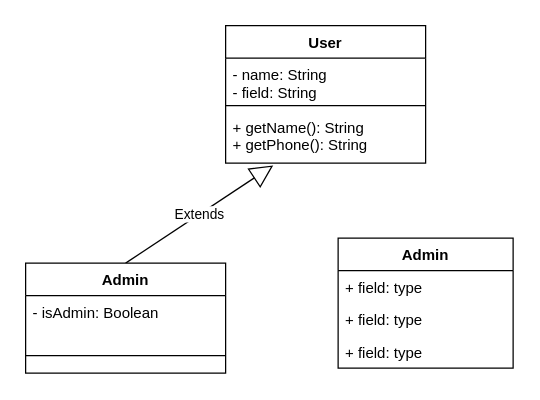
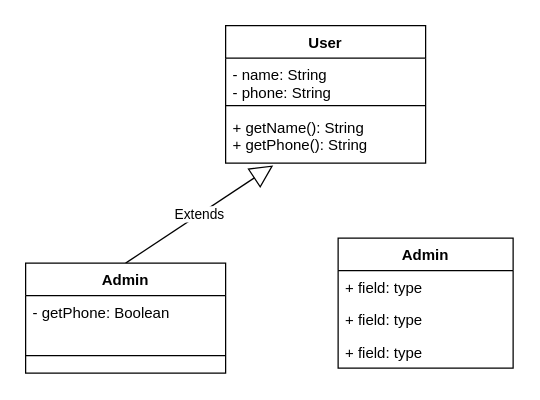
node "- name: String - field: String": label "- name: String - field: String" -> "- name: String - phone: String"
node "- isAdmin: Boolean": label "- isAdmin: Boolean" -> "- getPhone: Boolean"
